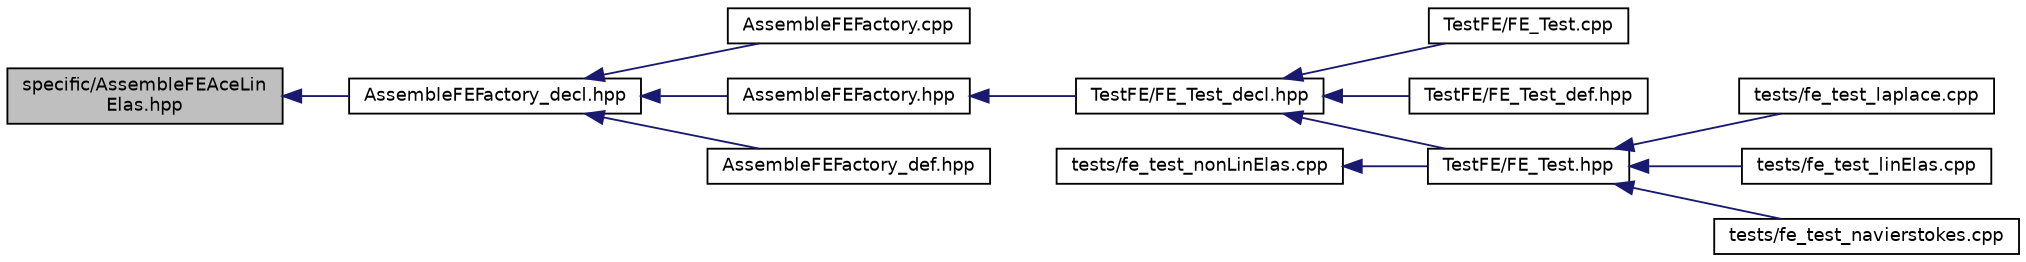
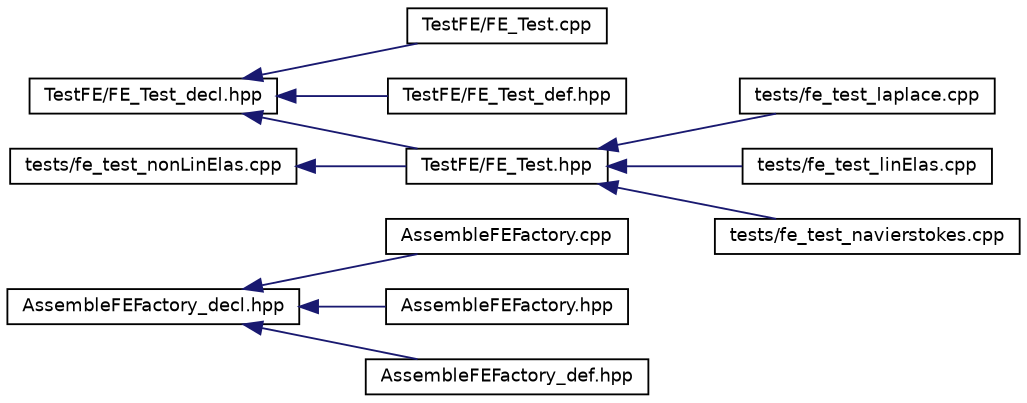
node "specific/AssembleFEAceLin Elas.hpp": removed
edge "TestFE/FE_Test_decl.hpp" -> "AssembleFEFactory.hpp": removed
